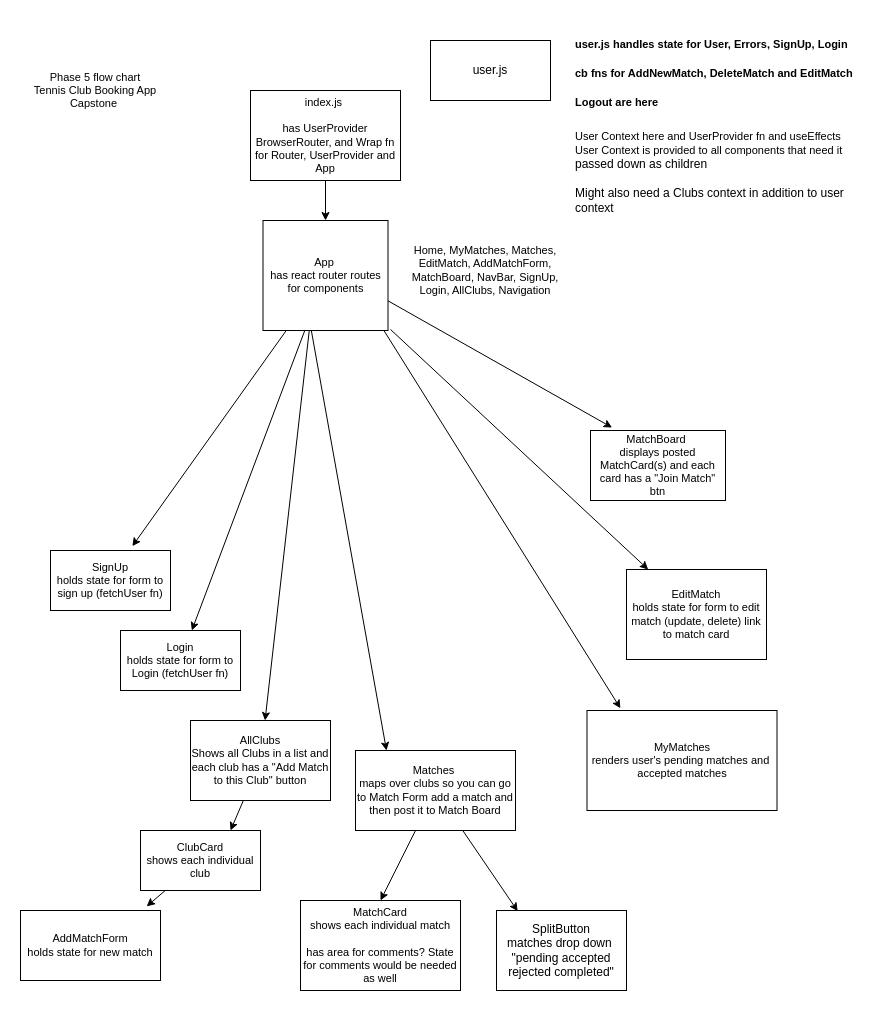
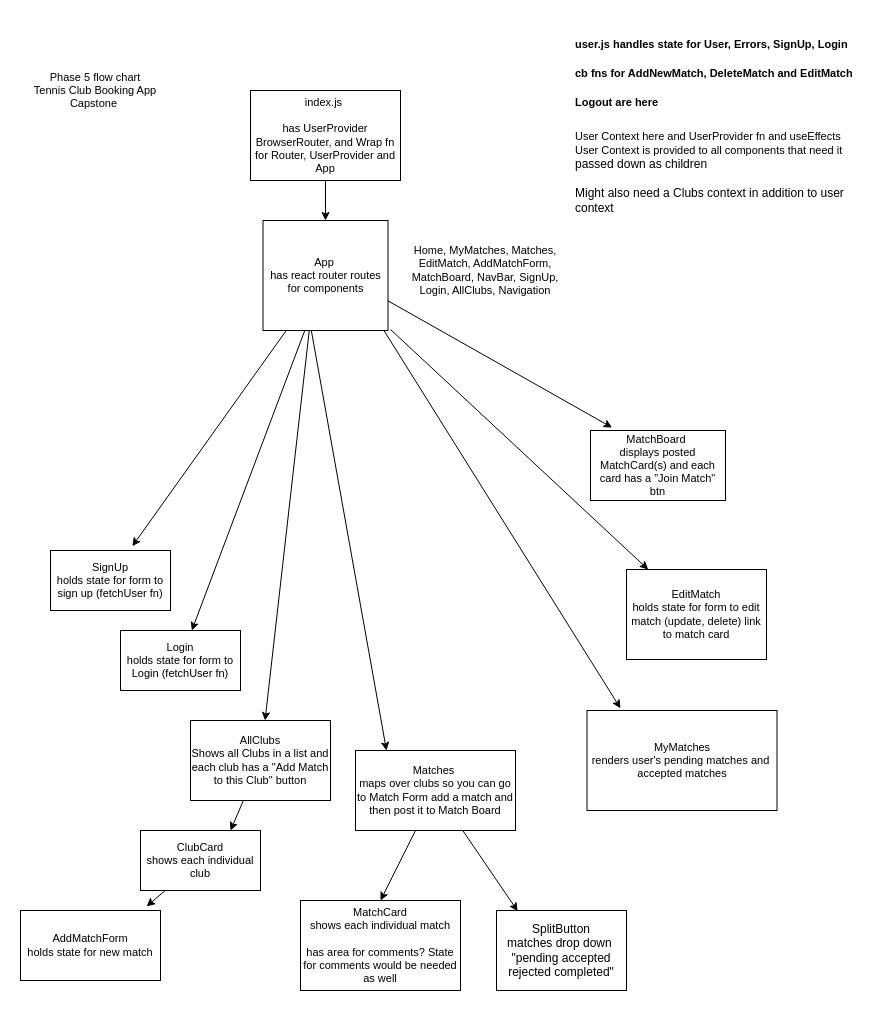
node "user.js": removed
